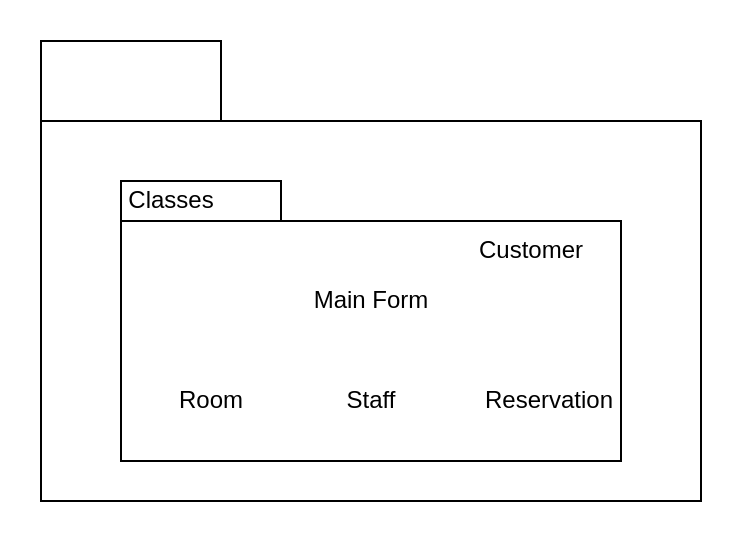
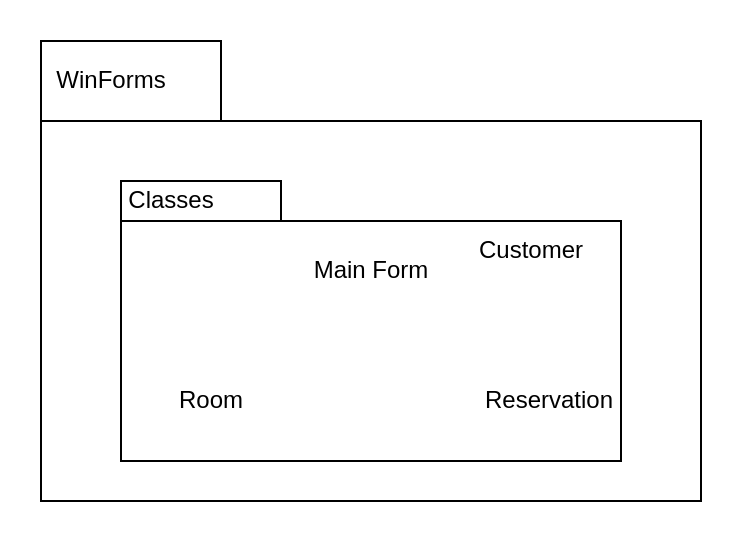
node "WinForms": added
node "Main Form": moved (371, 301) -> (371, 271)
node "Staff": removed
